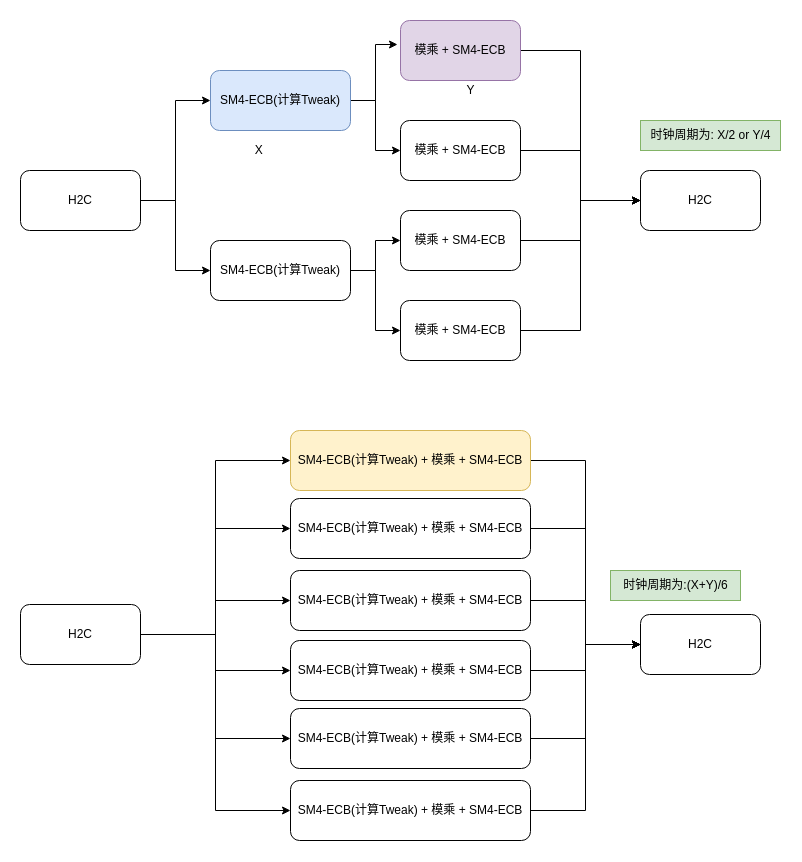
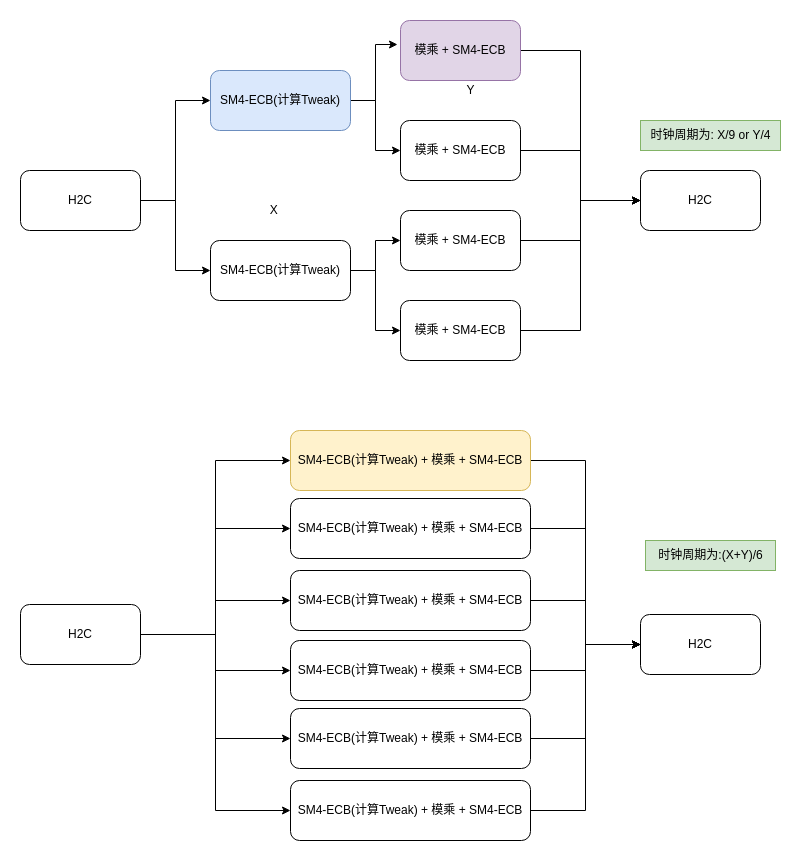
node "时钟周期为: X/2 or Y/4": label "时钟周期为: X/2 or Y/4" -> "时钟周期为: X/9 or Y/4"
node "X": moved (261, 151) -> (276, 211)
node "时钟周期为:(X+Y)/6": moved (676, 586) -> (711, 556)
